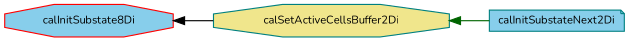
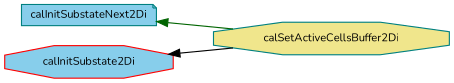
node "calInitSubstate8Di": label "calInitSubstate8Di" -> "calInitSubstate2Di"
edge "calInitSubstateNext2Di" -> "calSetActiveCellsBuffer2Di": reversed
